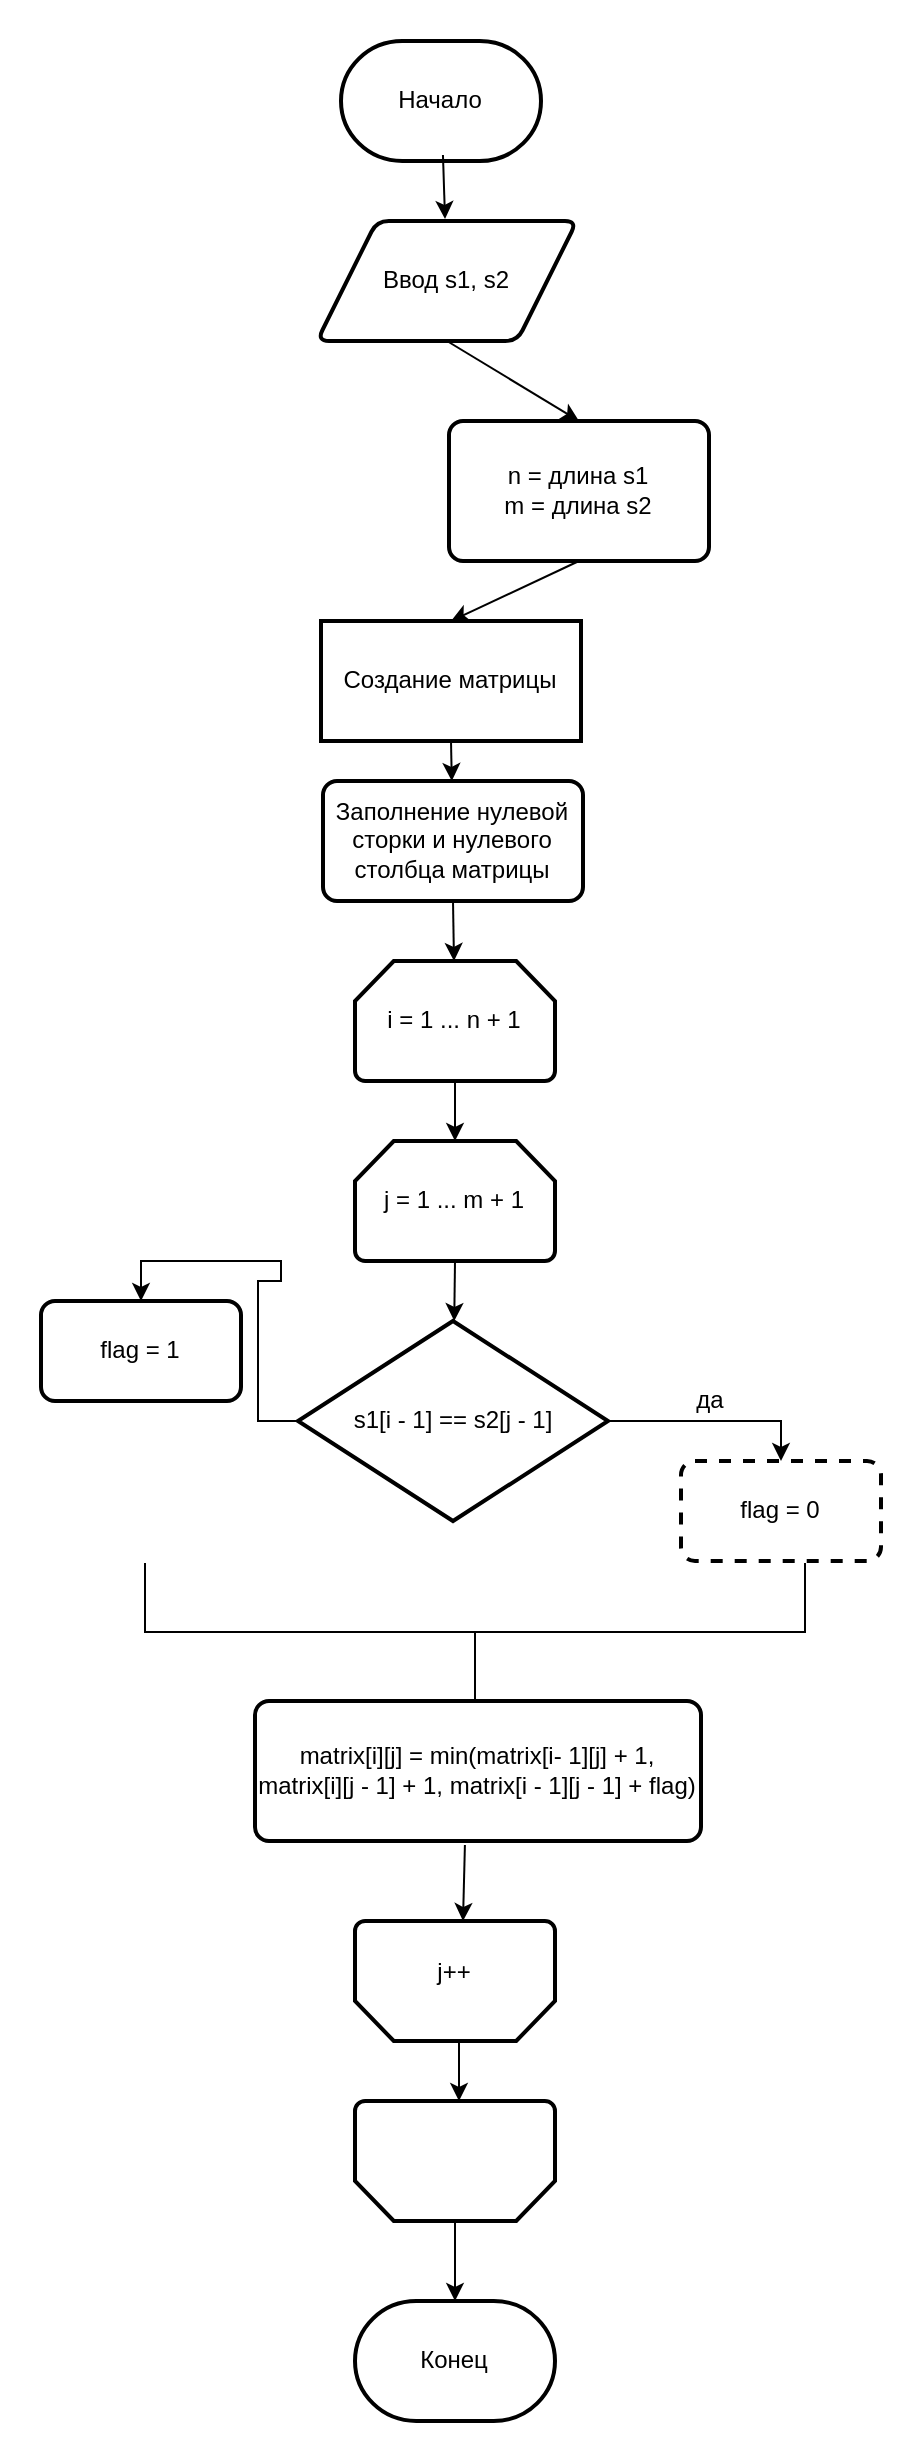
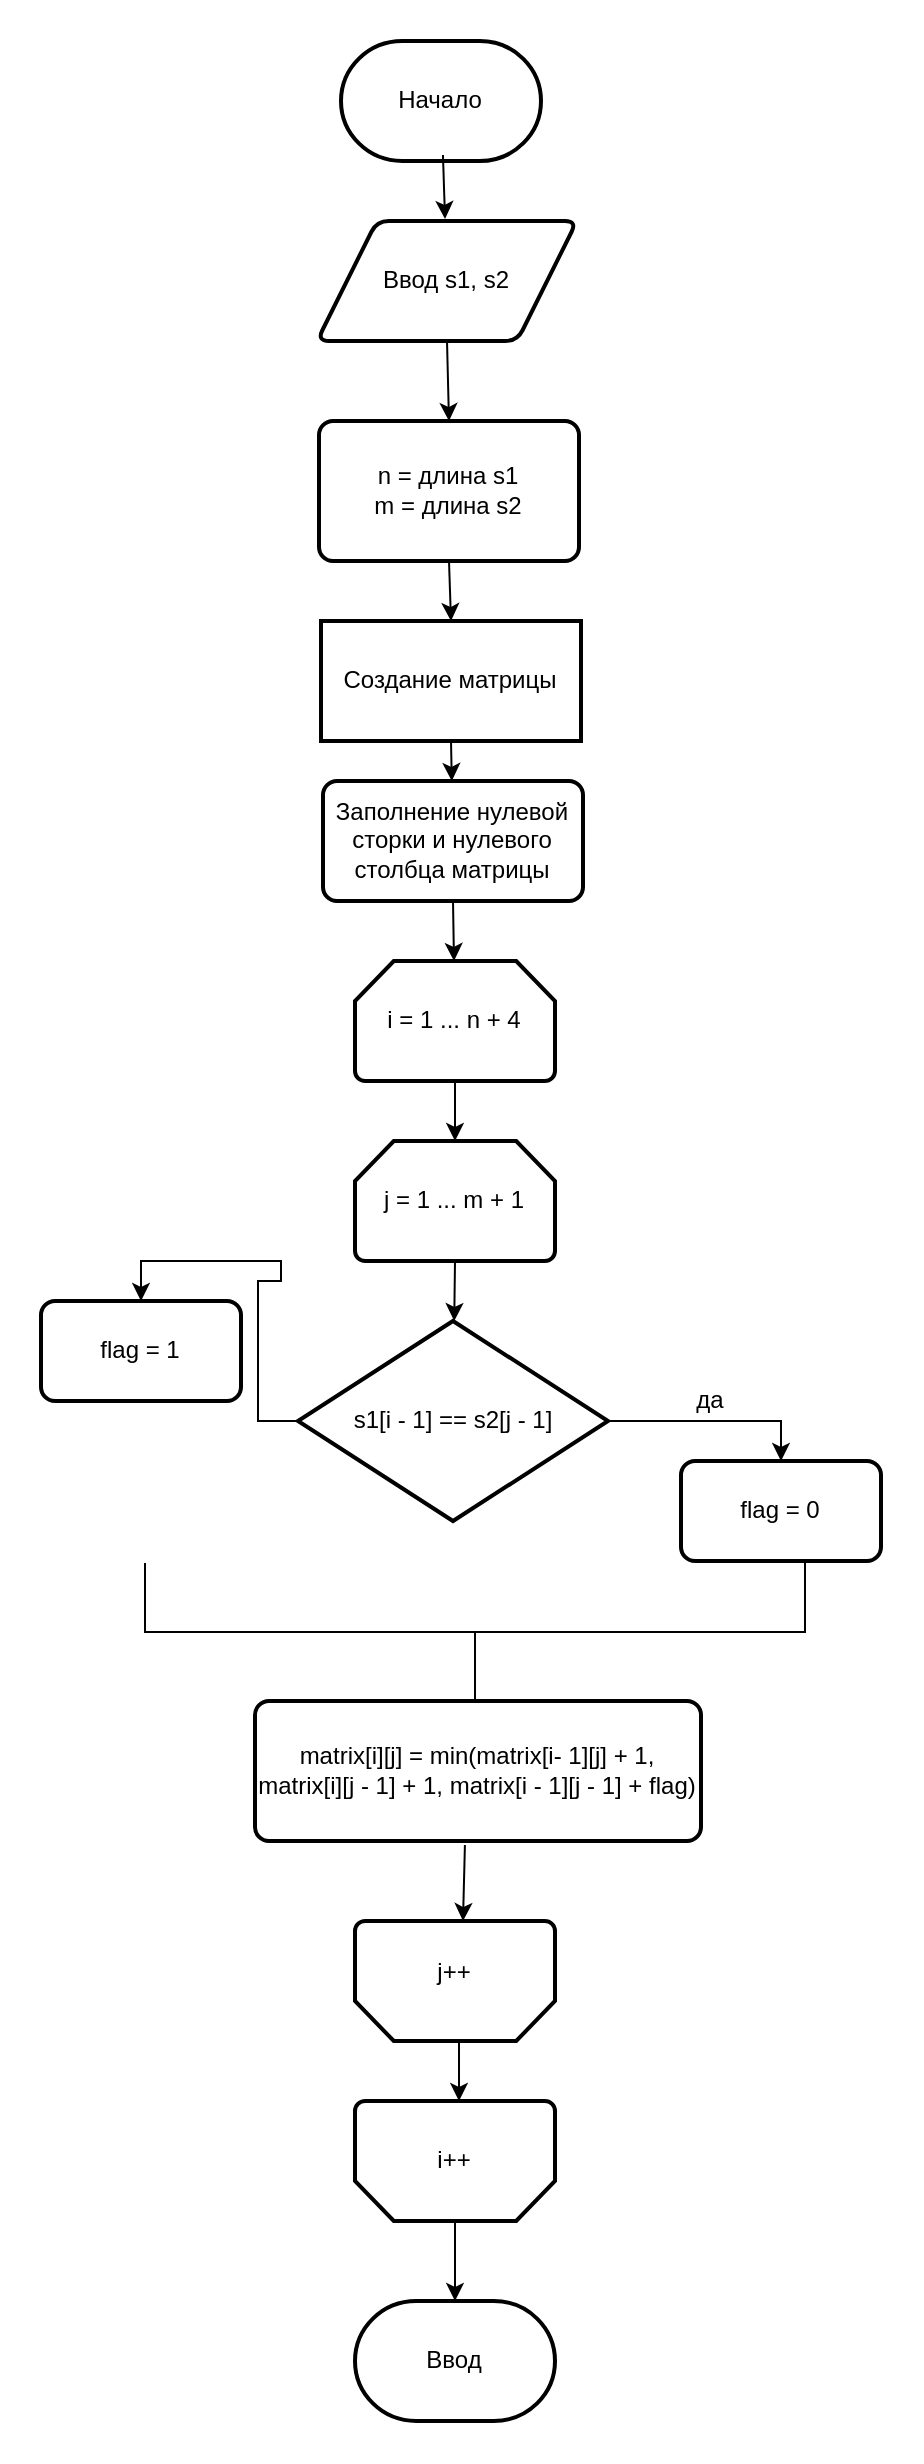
node "n = длина s1 m = длина s2": moved (579, 491) -> (449, 491)
node "i = 1 ... n + 1": label "i = 1 ... n + 1" -> "i = 1 ... n + 4"
node "flag = 0": style dashed -> solid
node "i++": added
node "Конец": label "Конец" -> "Ввод"
